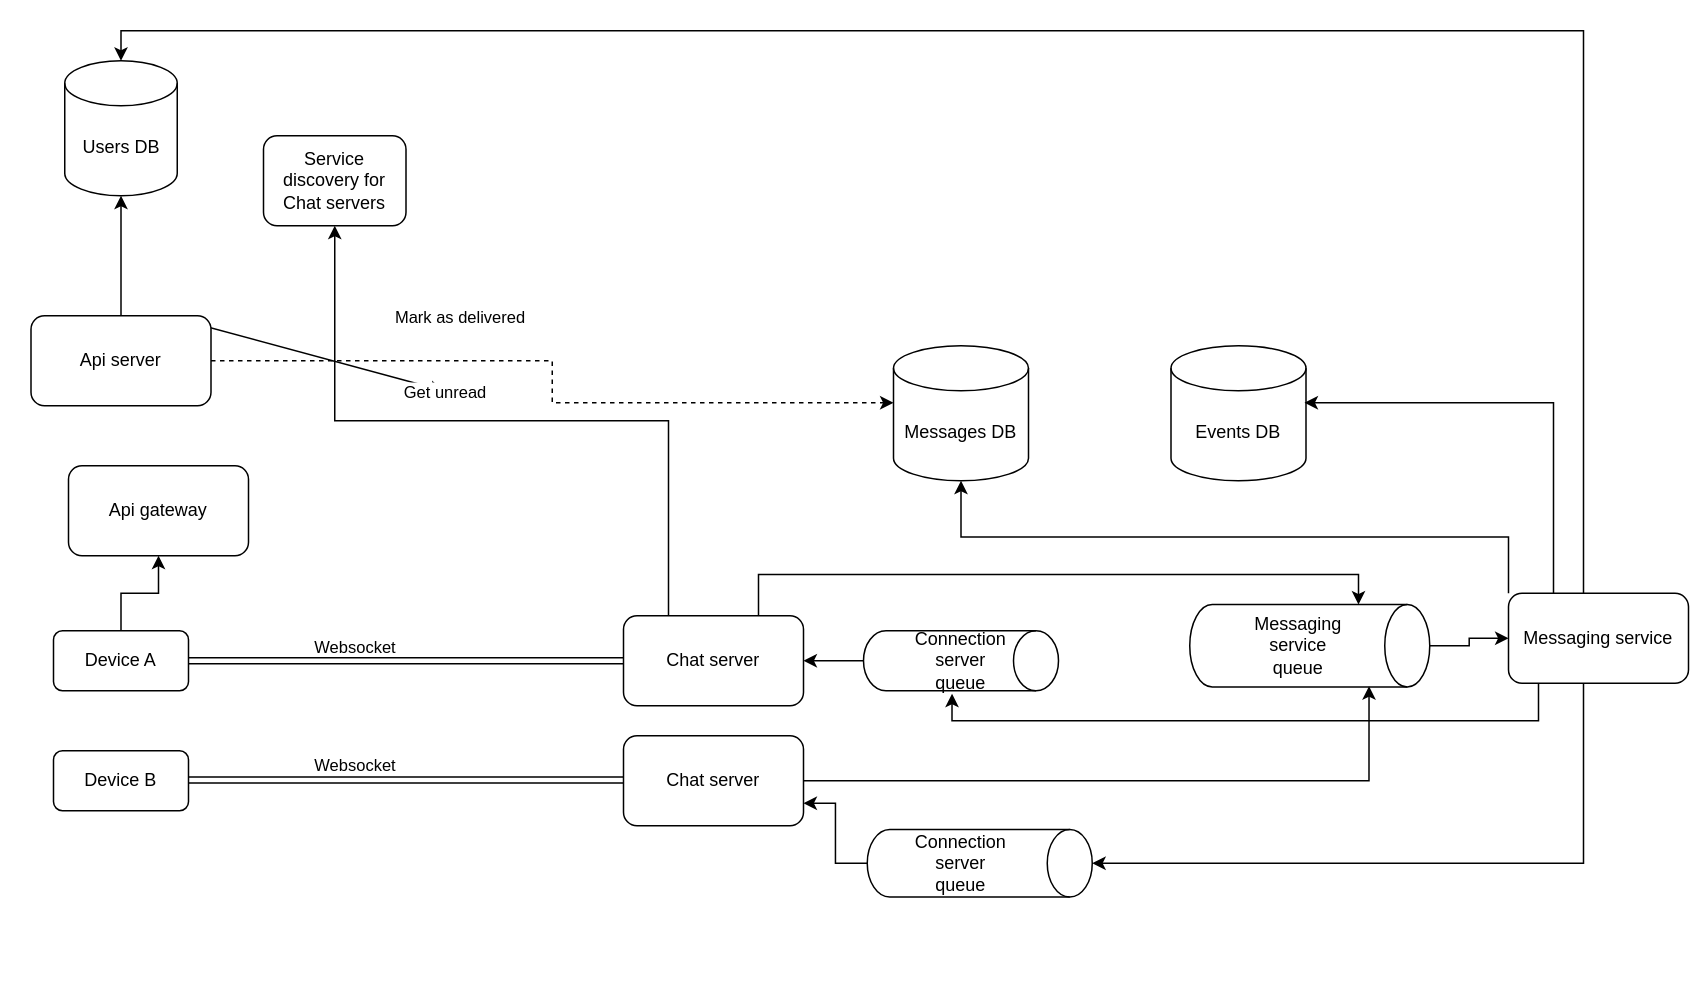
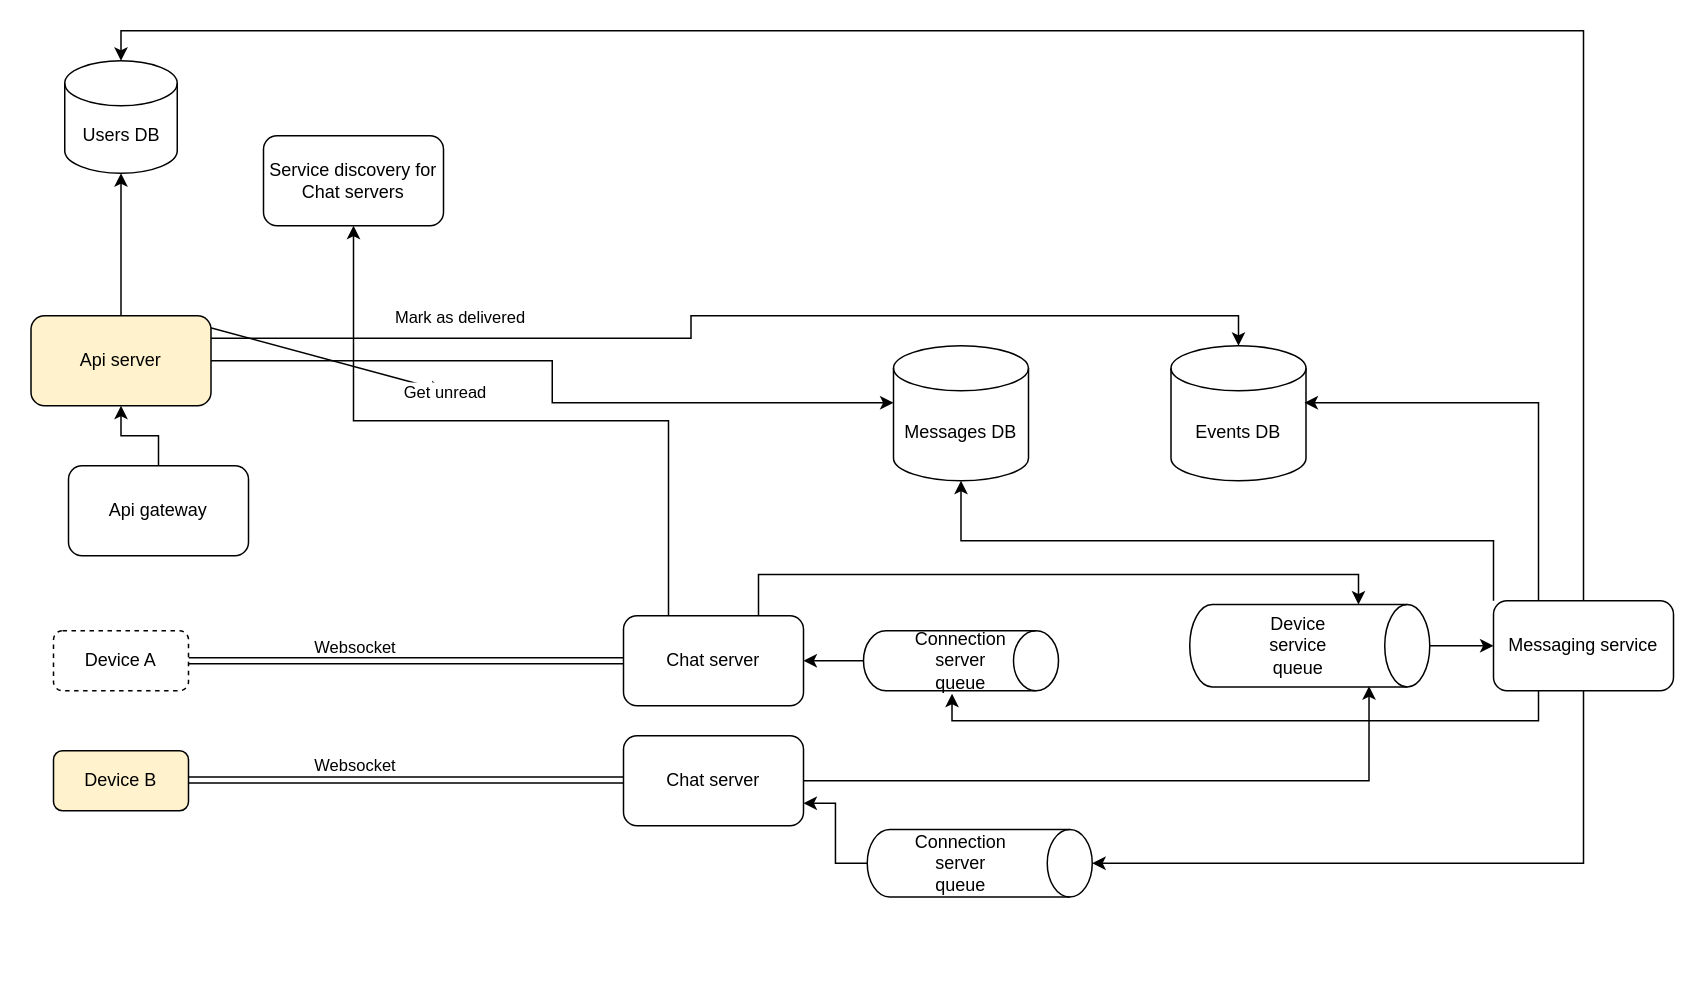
node "Users DB": size 113x135 -> 113x113
node "Service discovery for Chat servers": size 143x90 -> 180x90
edge "Api server" -> "Events DB": added
node "Api server": fillcolor #ffffff -> #fff2cc
edge "Api server" -> "Messages DB": style dashed -> solid
edge "Api gateway" -> "Api server": added
edge "Device A" -> "Api gateway": removed
node "Messaging service": moved (1598, 638) -> (1583, 646)
node "Messaging service queue": label "Messaging service queue" -> "Device service queue"
node "Device A": style solid -> dashed
node "Device B": fillcolor #ffffff -> #fff2cc
